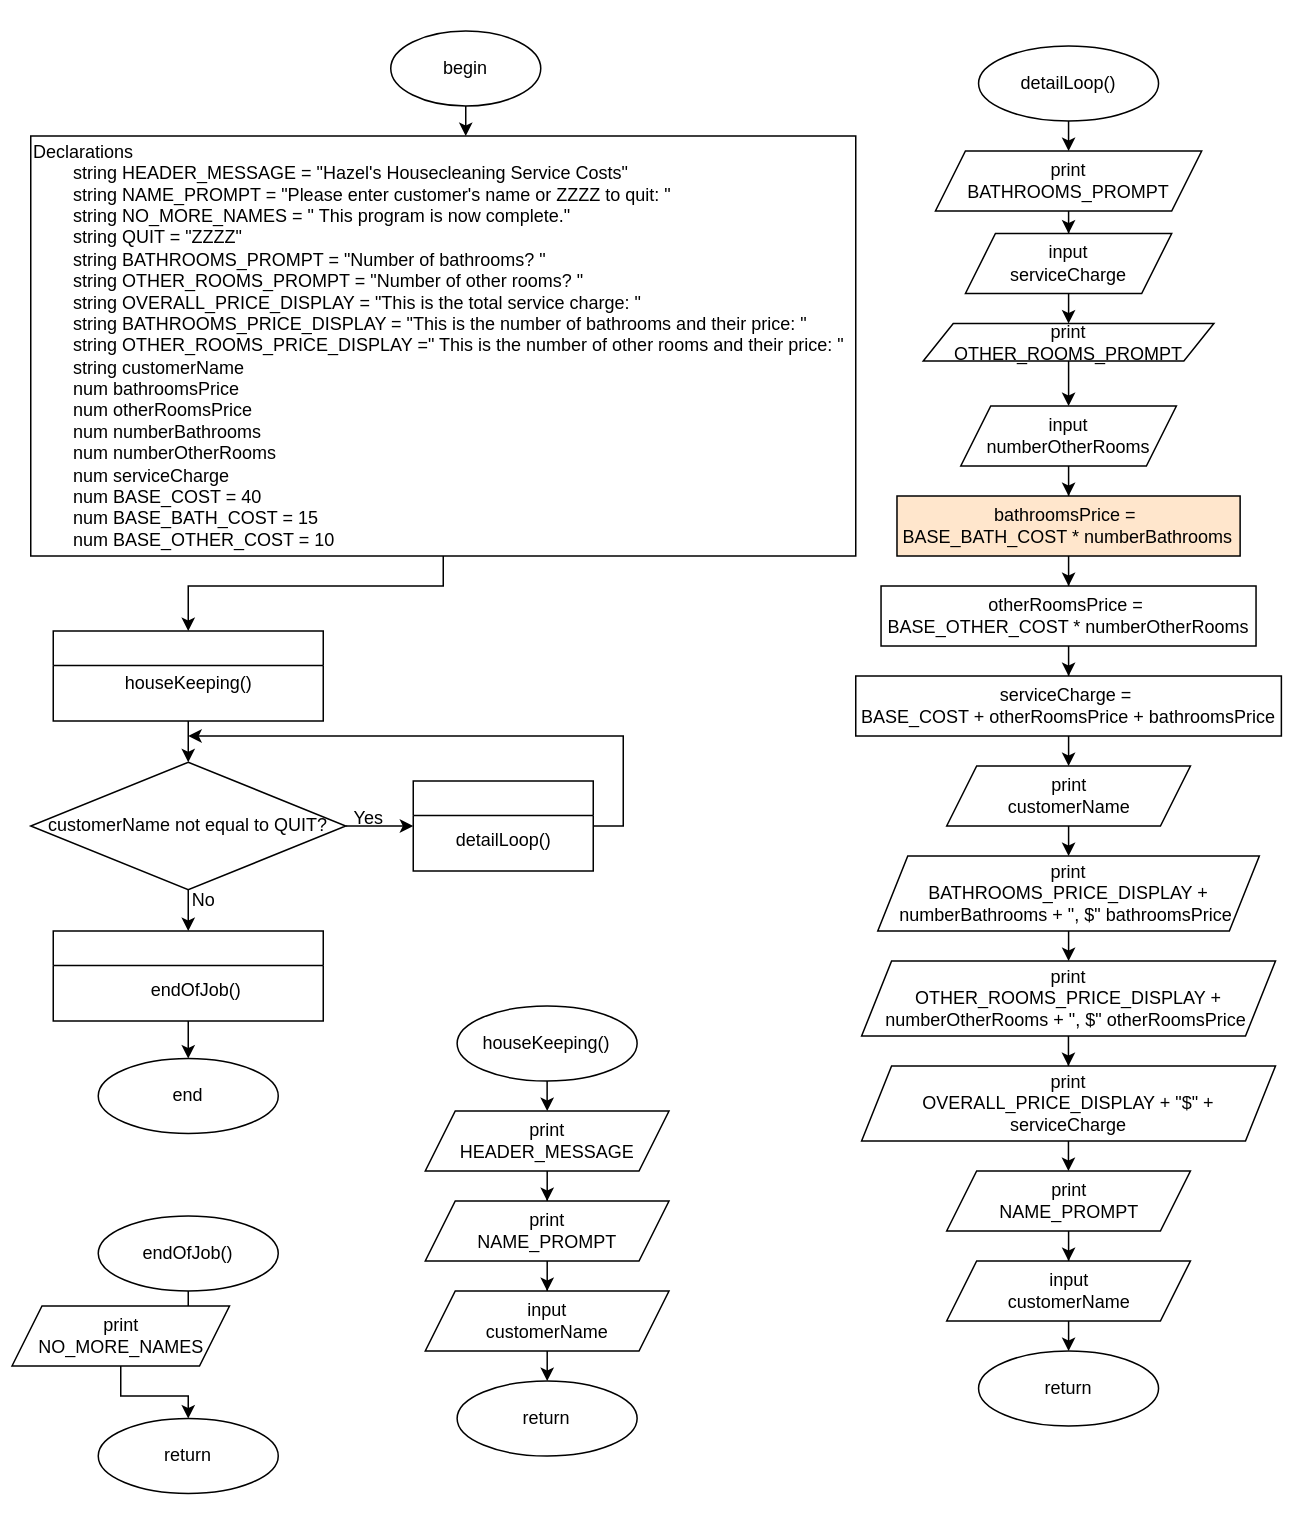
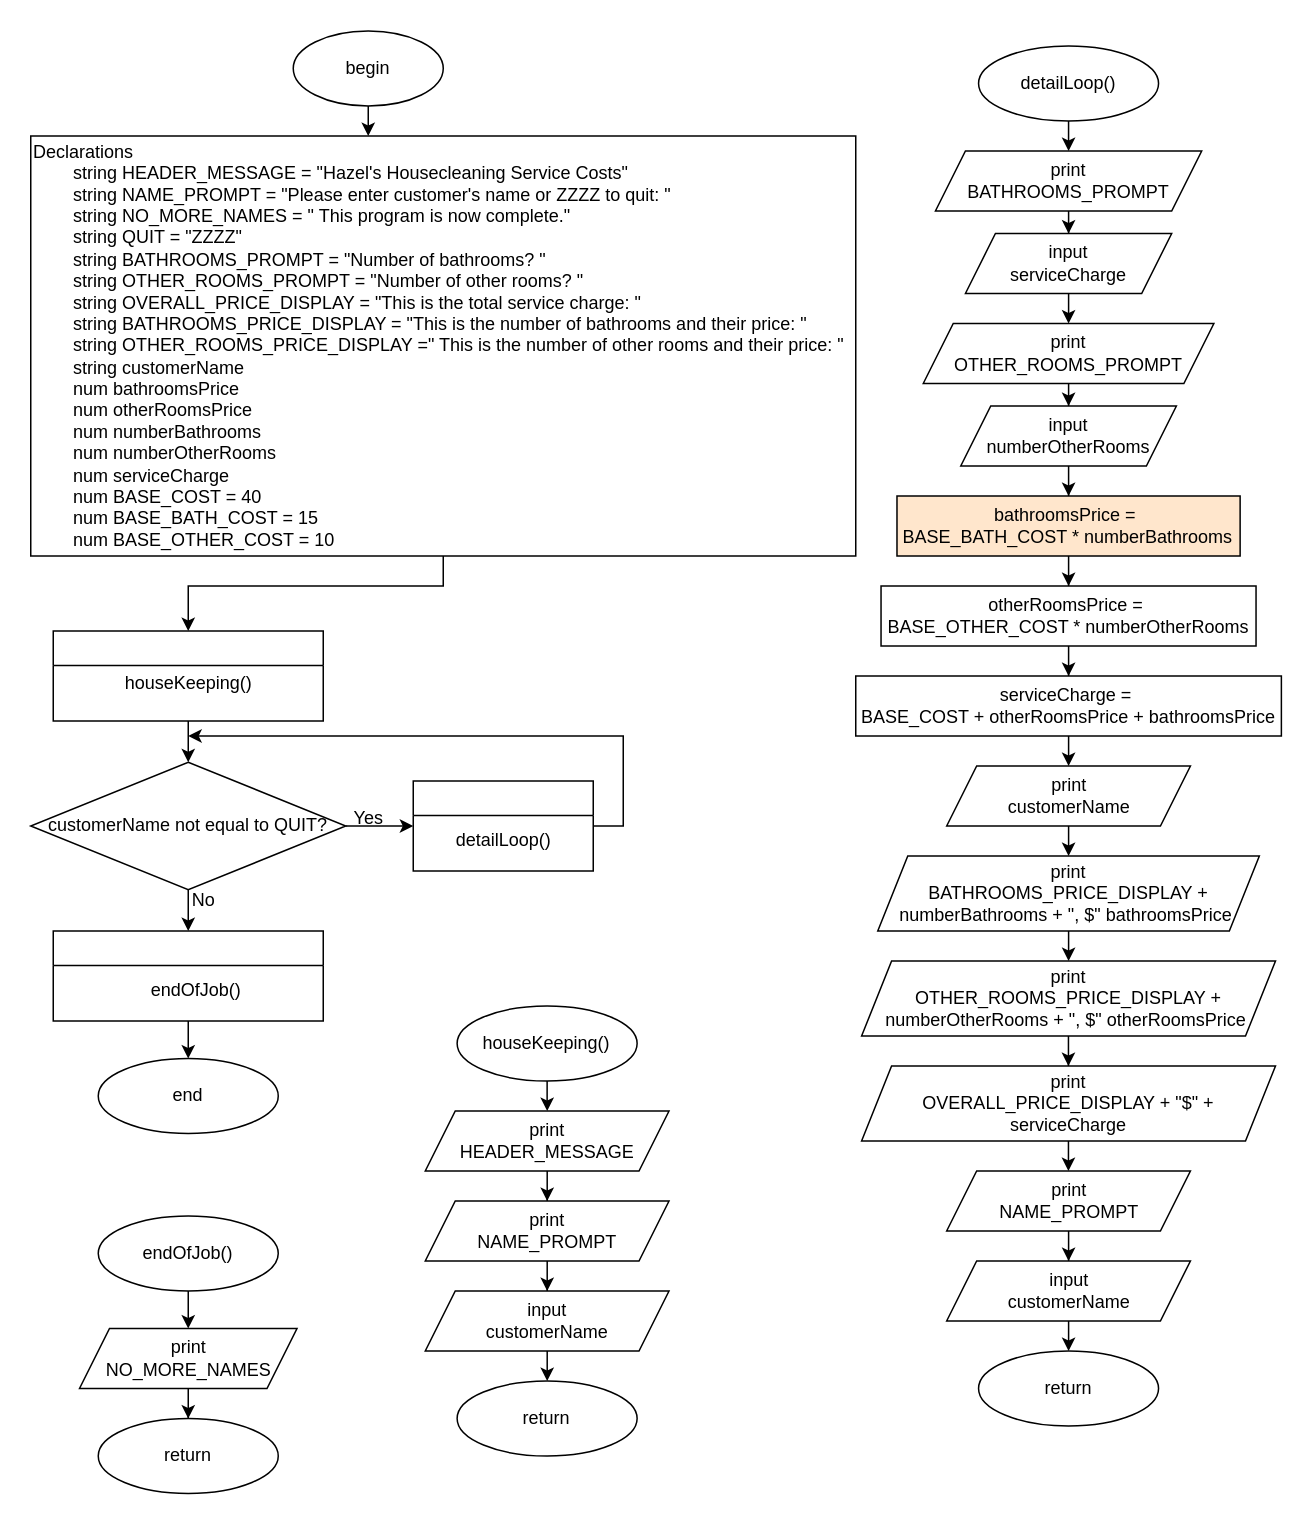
node "begin": moved (466, 68) -> (368, 68)
node "print OTHER_ROOMS_PROMPT": size 291x38 -> 291x60
node "print NO_MORE_NAMES": moved (121, 1336) -> (188, 1358)
